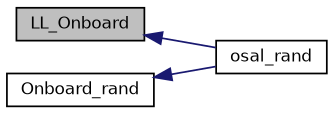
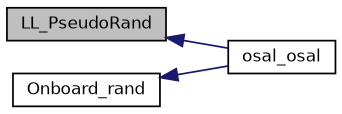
node "LL_Onboard": label "LL_Onboard" -> "LL_PseudoRand"
node "osal_rand": label "osal_rand" -> "osal_osal"
